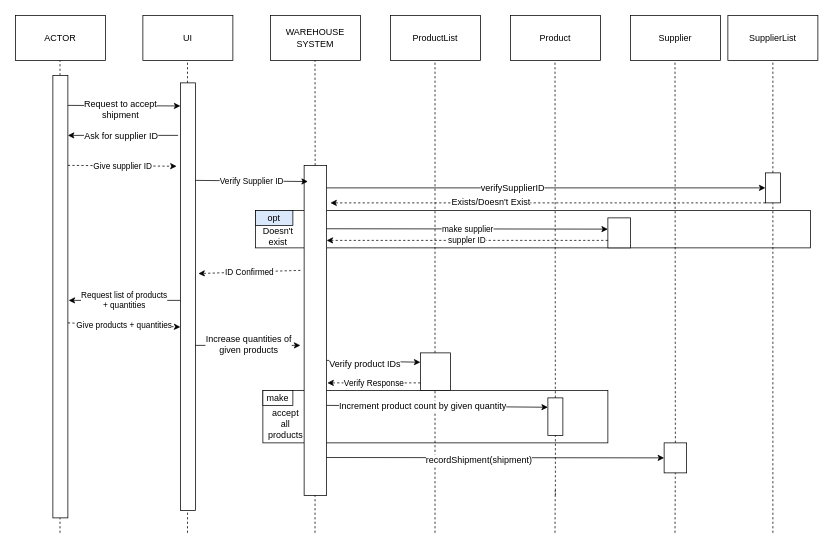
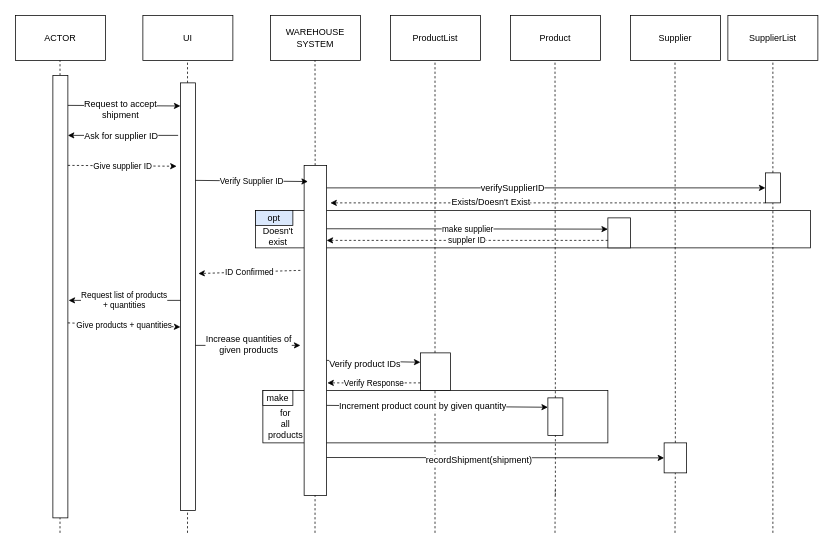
node "accept all products": label "accept all products" -> "for all products"
